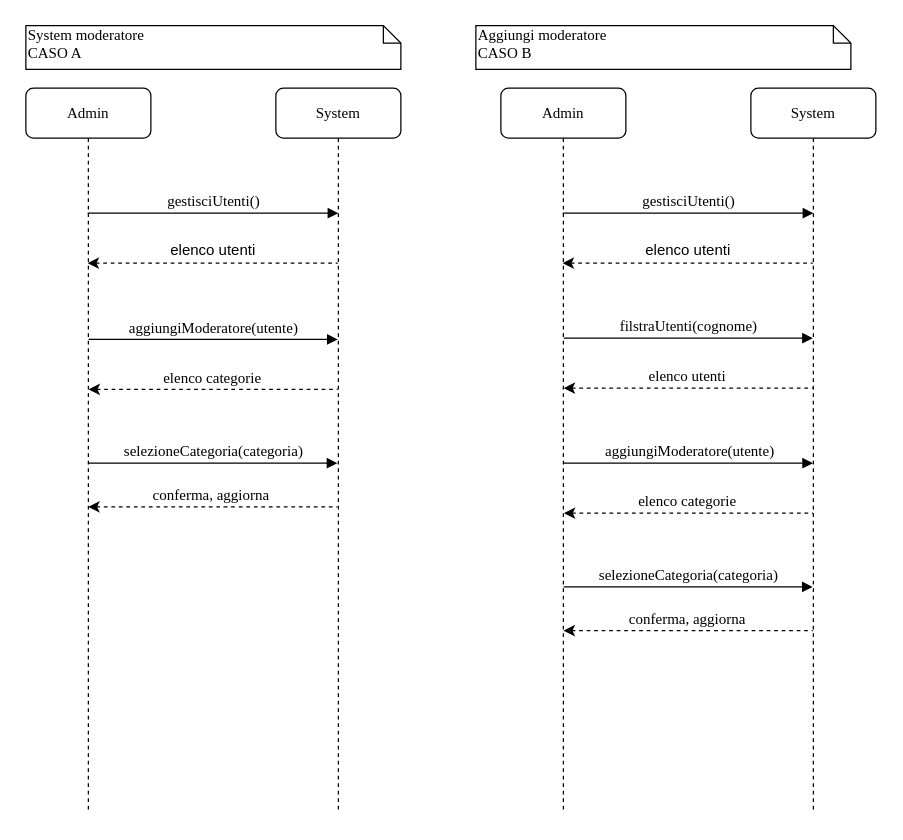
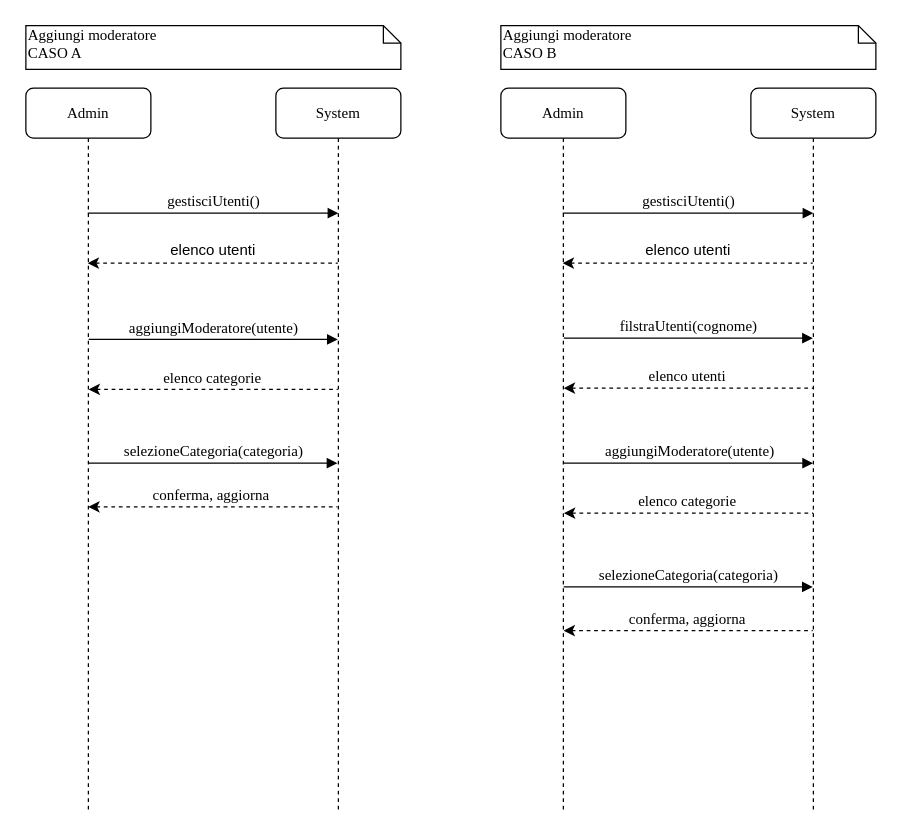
node "System moderatore CASO A": label "System moderatore CASO A" -> "Aggiungi moderatore CASO A"
node "Aggiungi moderatore CASO B": moved (663, 48) -> (688, 48)
